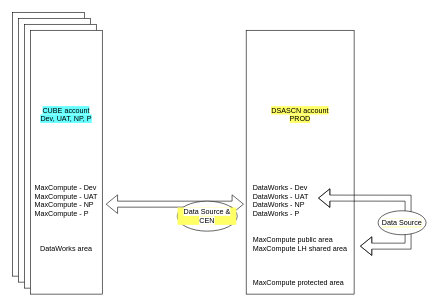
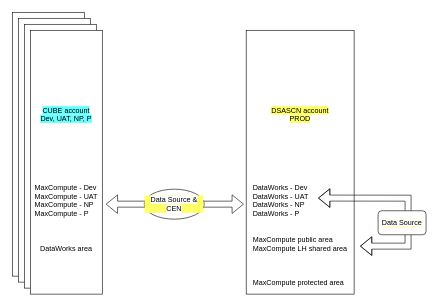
node "Data Source & CEN": moved (207, 216) -> (174, 204)
node "Data Source": shape ellipse -> rounded rectangle
